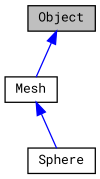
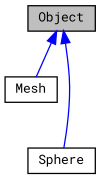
edge "Sphere" -> "Mesh": now "Sphere" -> "Object"
